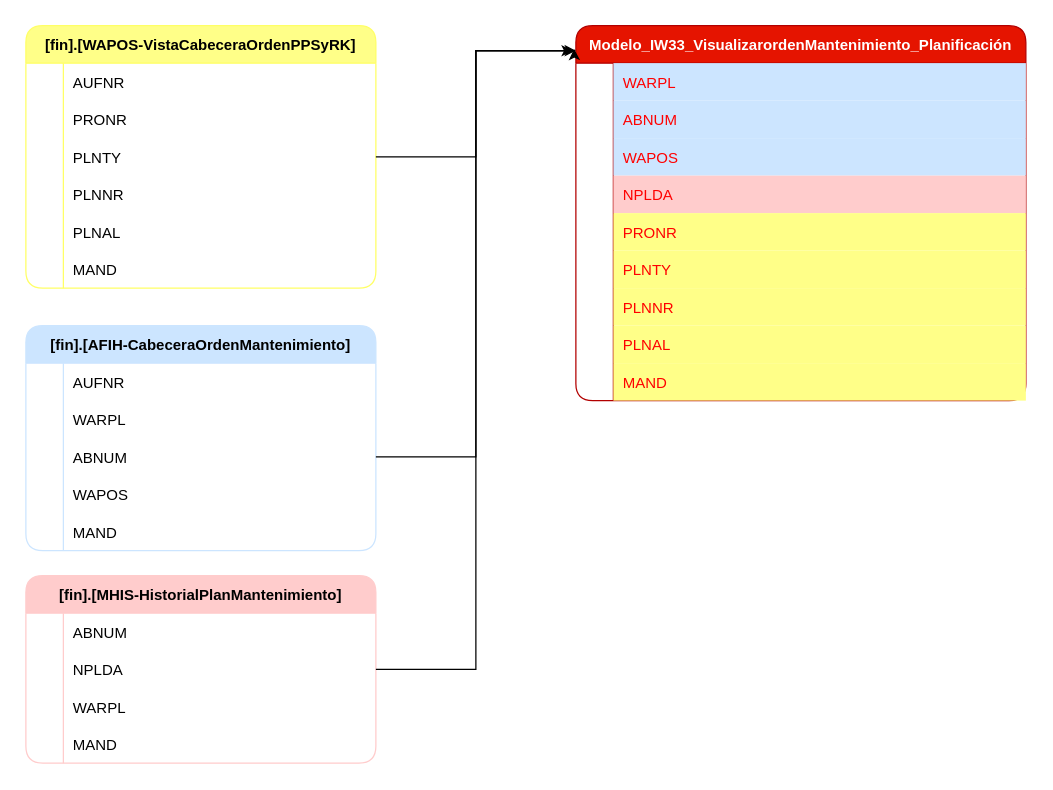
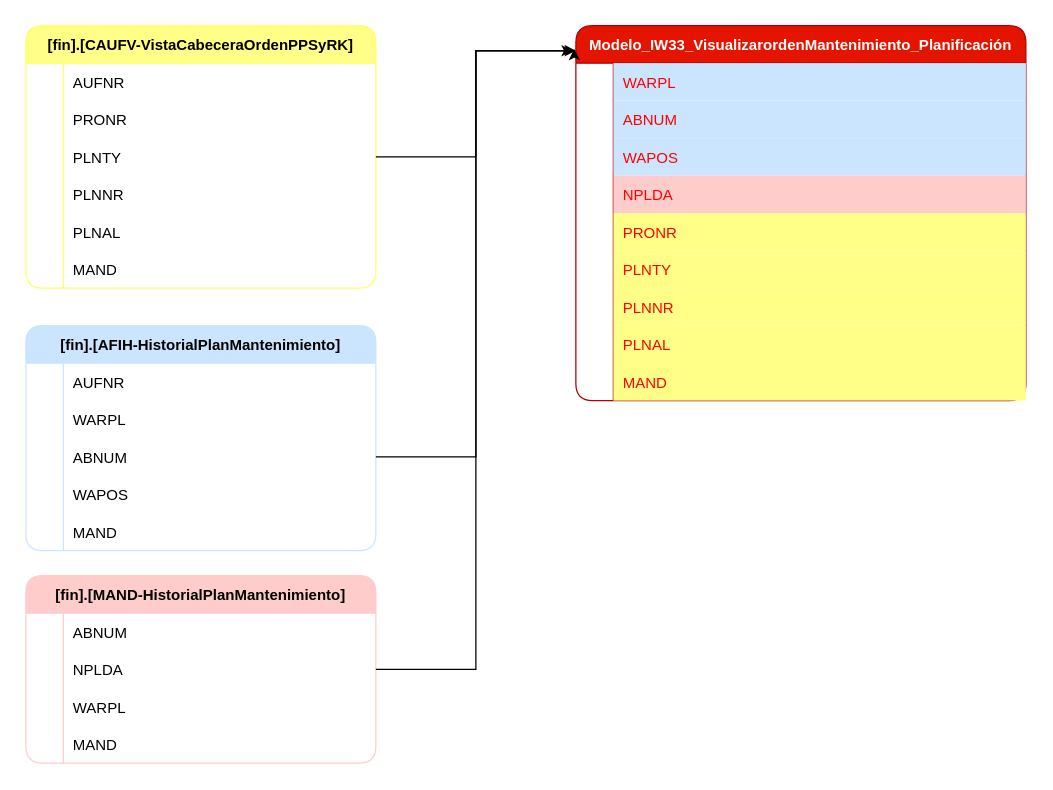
node "[fin].[WAPOS-VistaCabeceraOrdenPPSyRK]": label "[fin].[WAPOS-VistaCabeceraOrdenPPSyRK]" -> "[fin].[CAUFV-VistaCabeceraOrdenPPSyRK]"
node "[fin].[AFIH-CabeceraOrdenMantenimiento]": label "[fin].[AFIH-CabeceraOrdenMantenimiento]" -> "[fin].[AFIH-HistorialPlanMantenimiento]"
node "[fin].[MHIS-HistorialPlanMantenimiento]": label "[fin].[MHIS-HistorialPlanMantenimiento]" -> "[fin].[MAND-HistorialPlanMantenimiento]"
